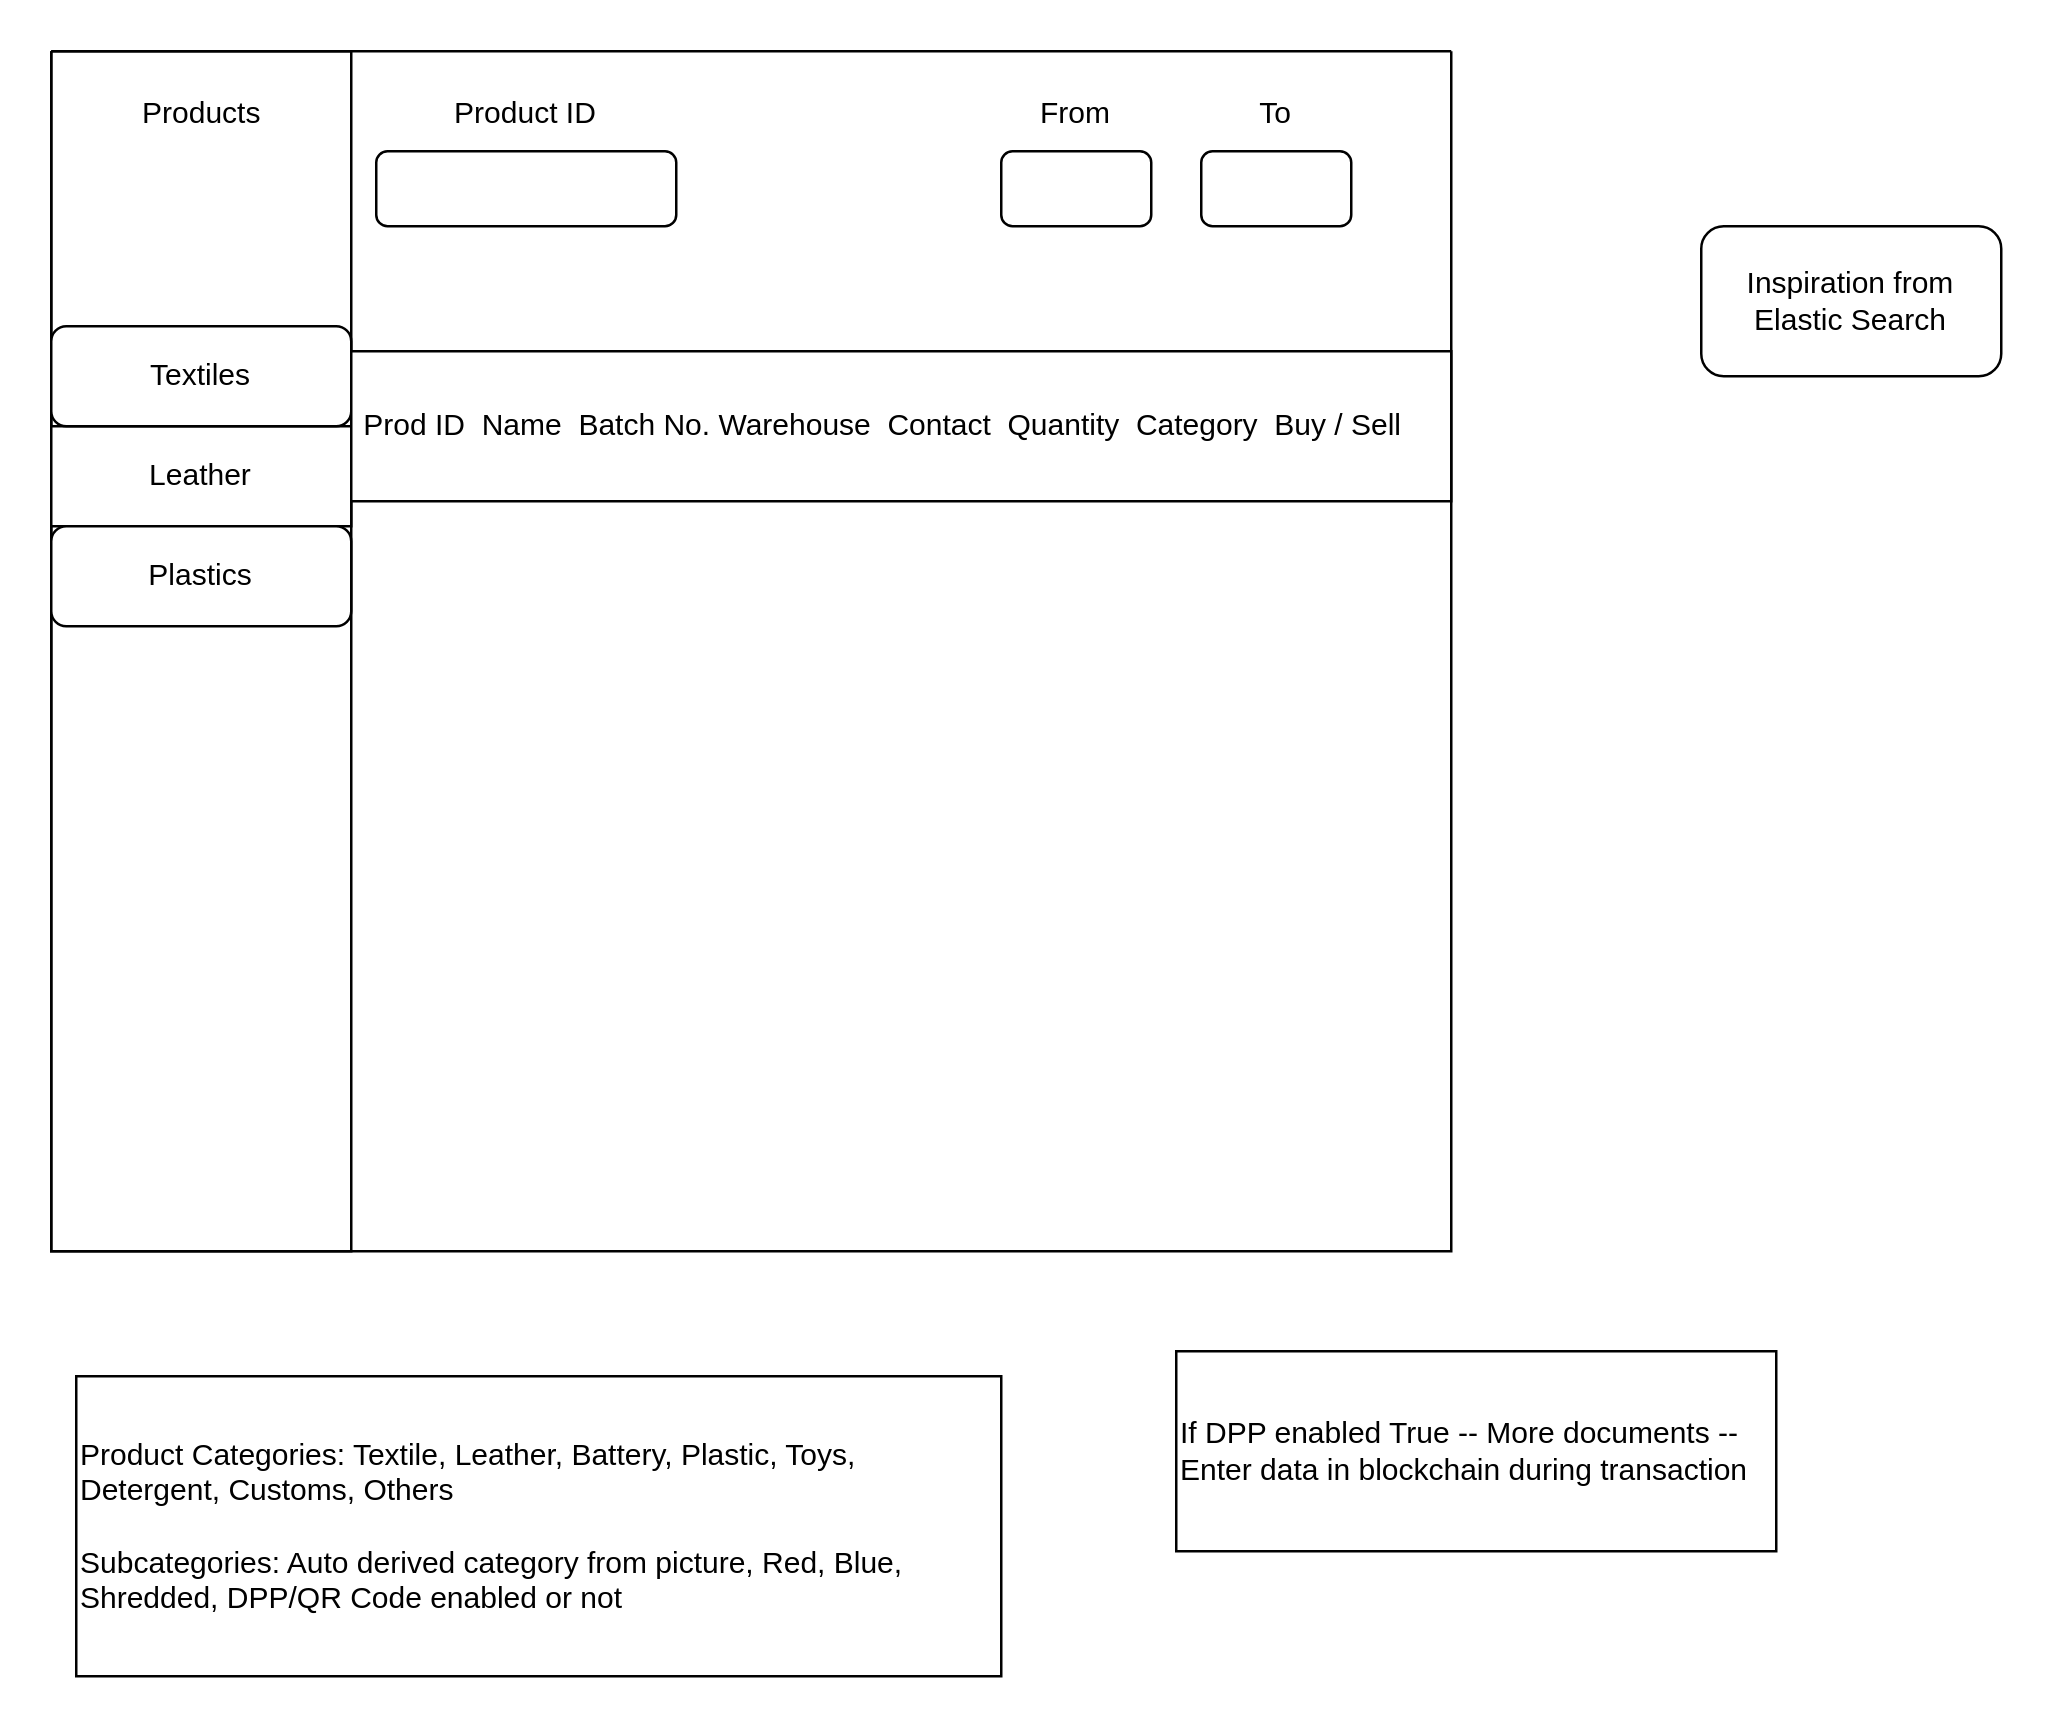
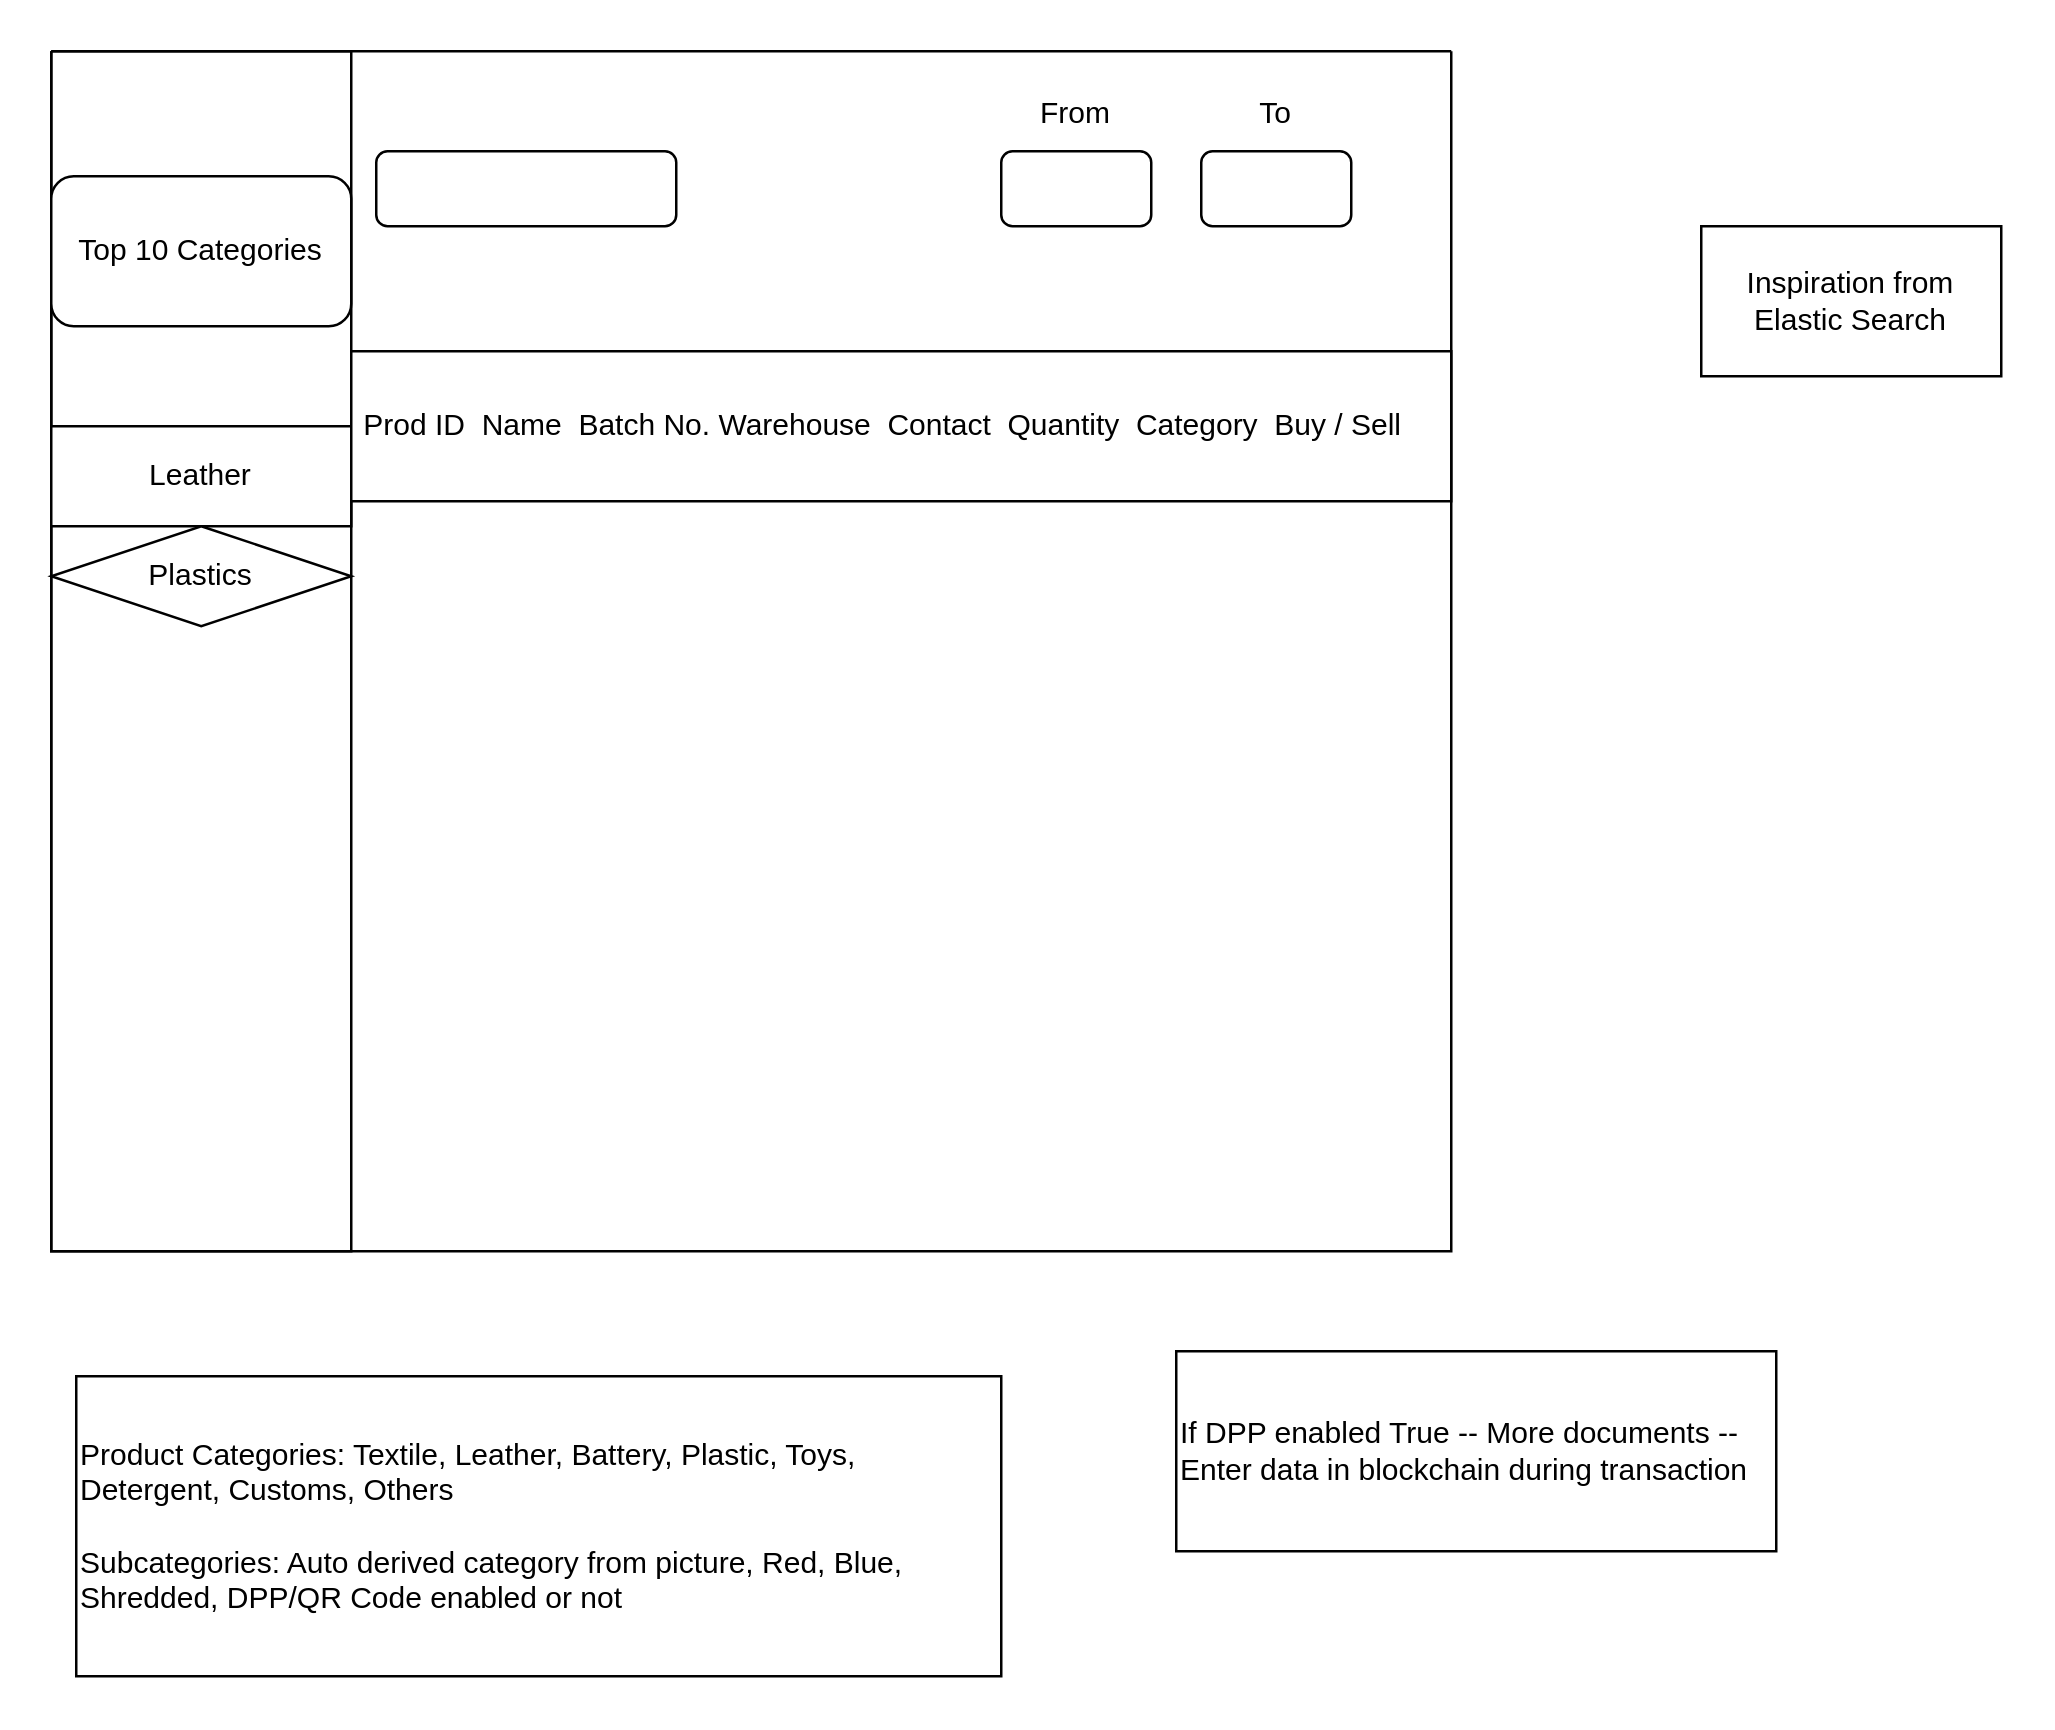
node "Products": removed
node "Product ID": removed
node "Top 10 Categories": added
node "Inspiration from Elastic Search": shape rounded rectangle -> rectangle
node "Textiles": removed
node "Plastics": shape rounded rectangle -> diamond
